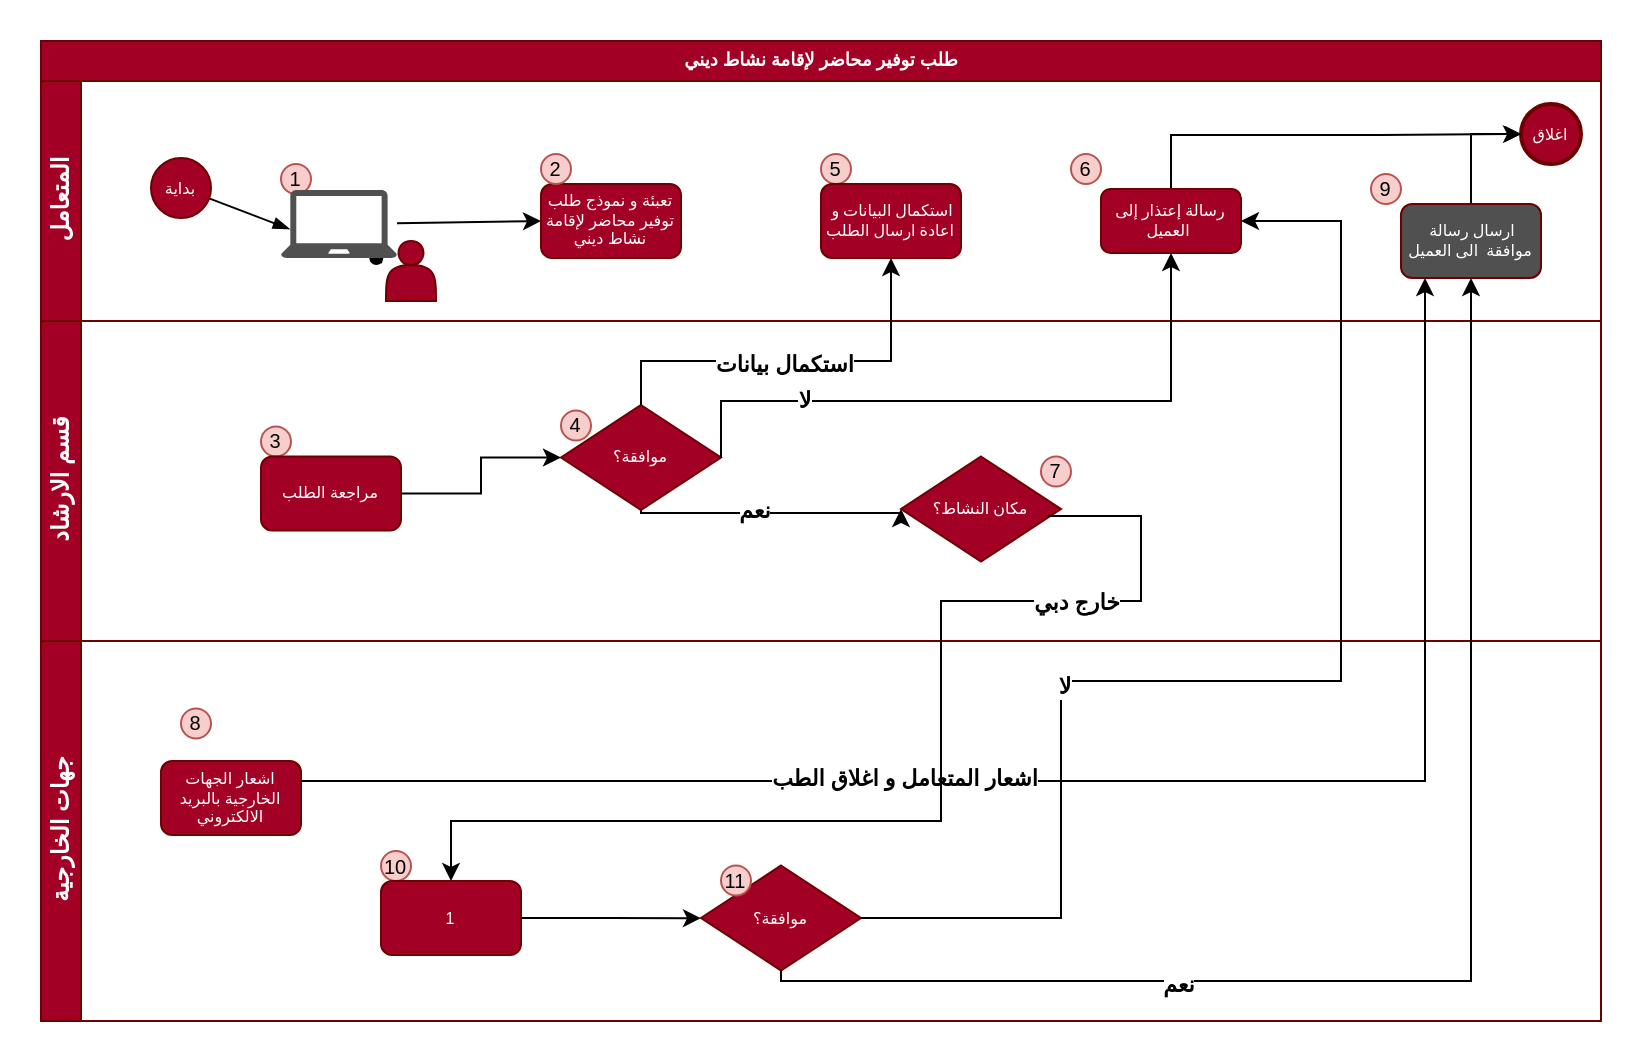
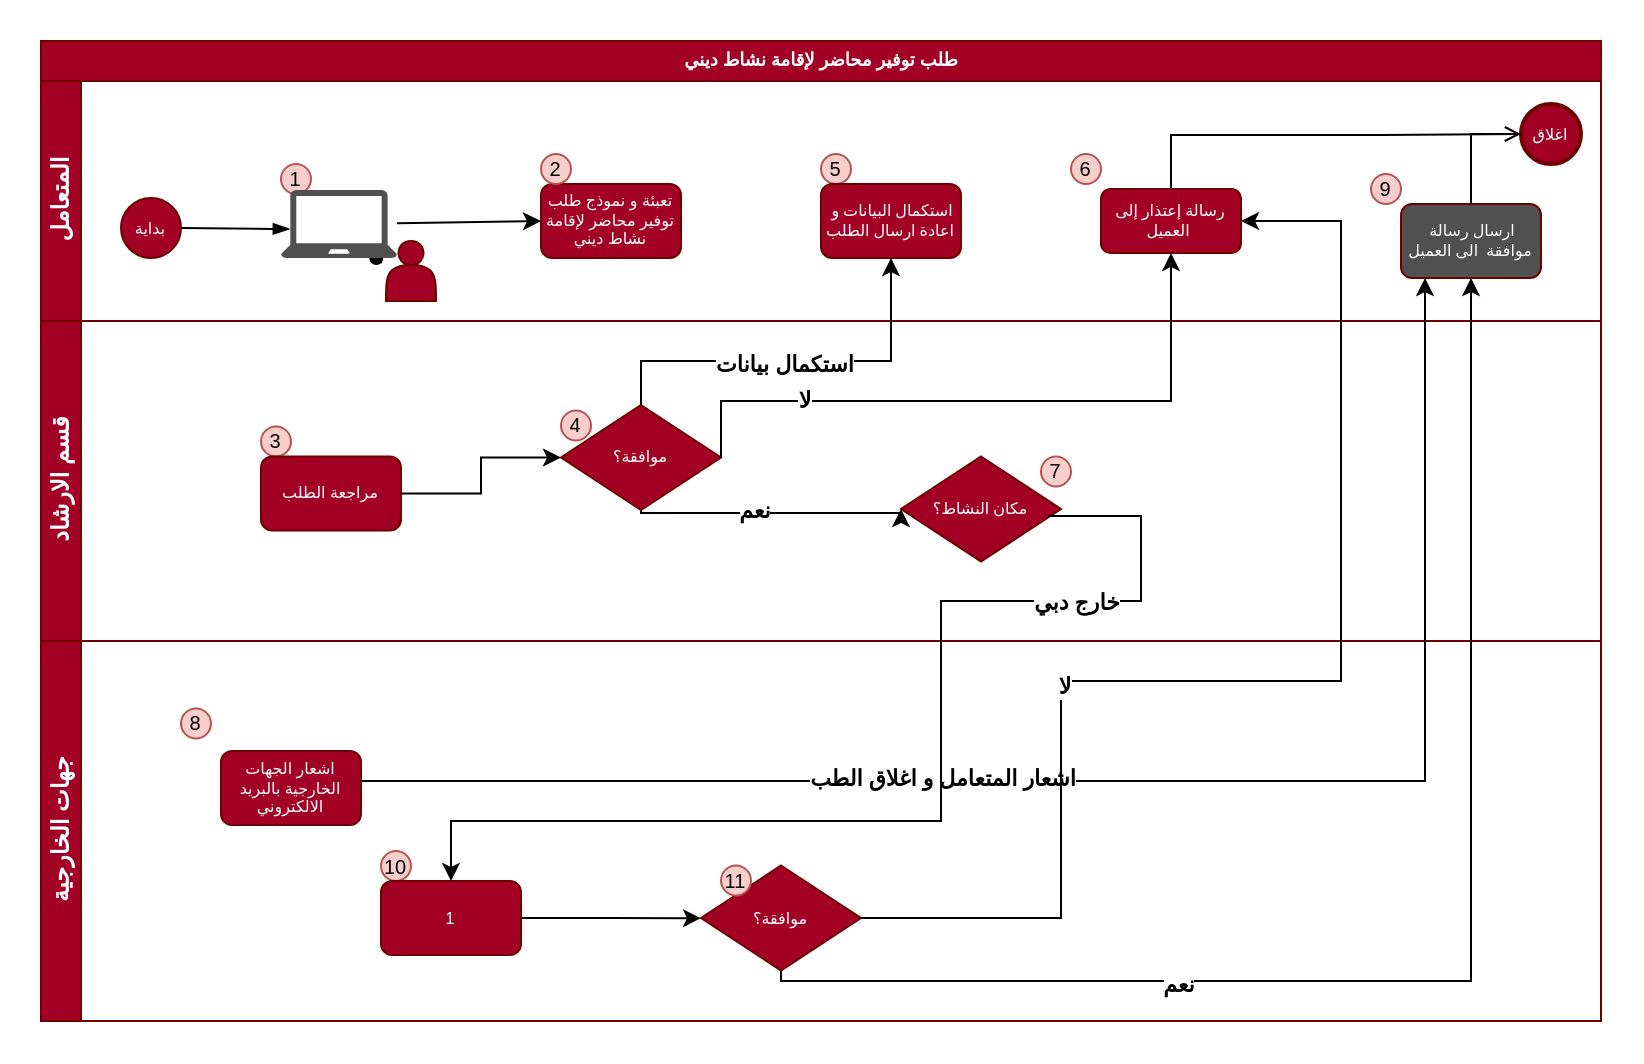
edge "رسالة إعتذار إلى العميل" -> "اغلاق": arrowhead classic -> none
node "بداية": moved (181, 188) -> (151, 228)
node "اشعار الجهات الخارجية بالبريد الالكتروني": moved (231, 798) -> (291, 788)
